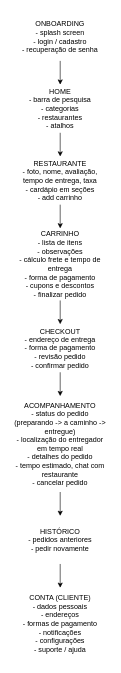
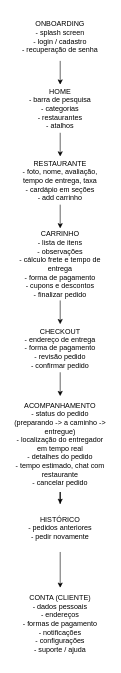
node "HISTÓRICO - pedidos anteriores - pedir novamente": moved (60, 540) -> (60, 528)
